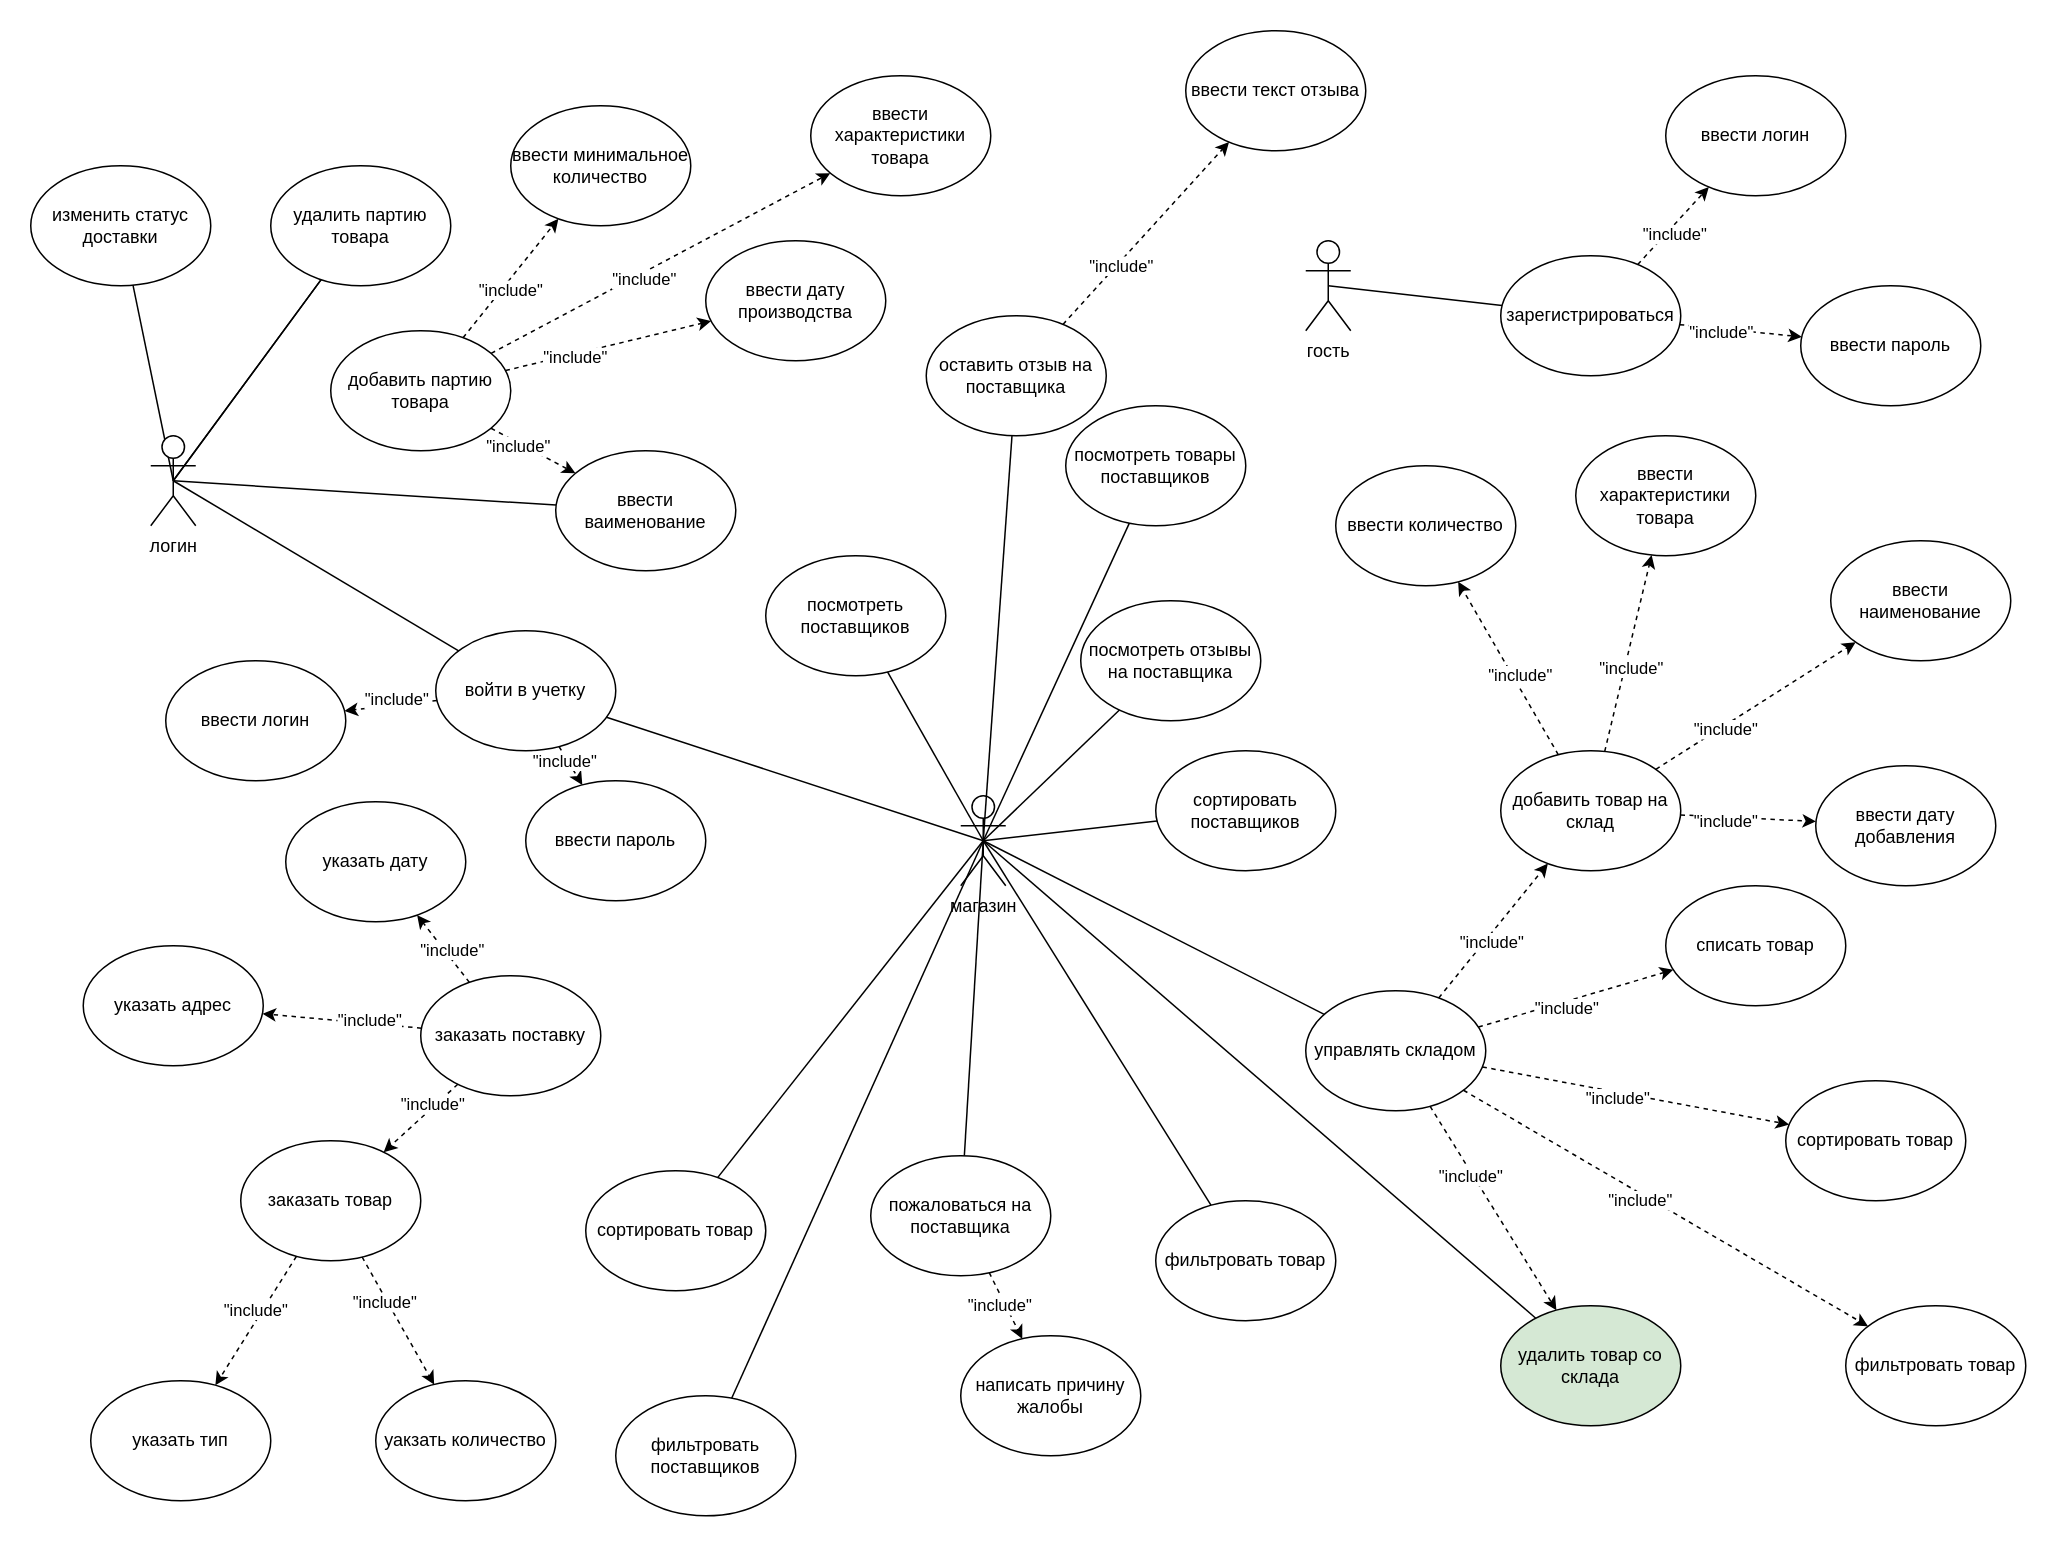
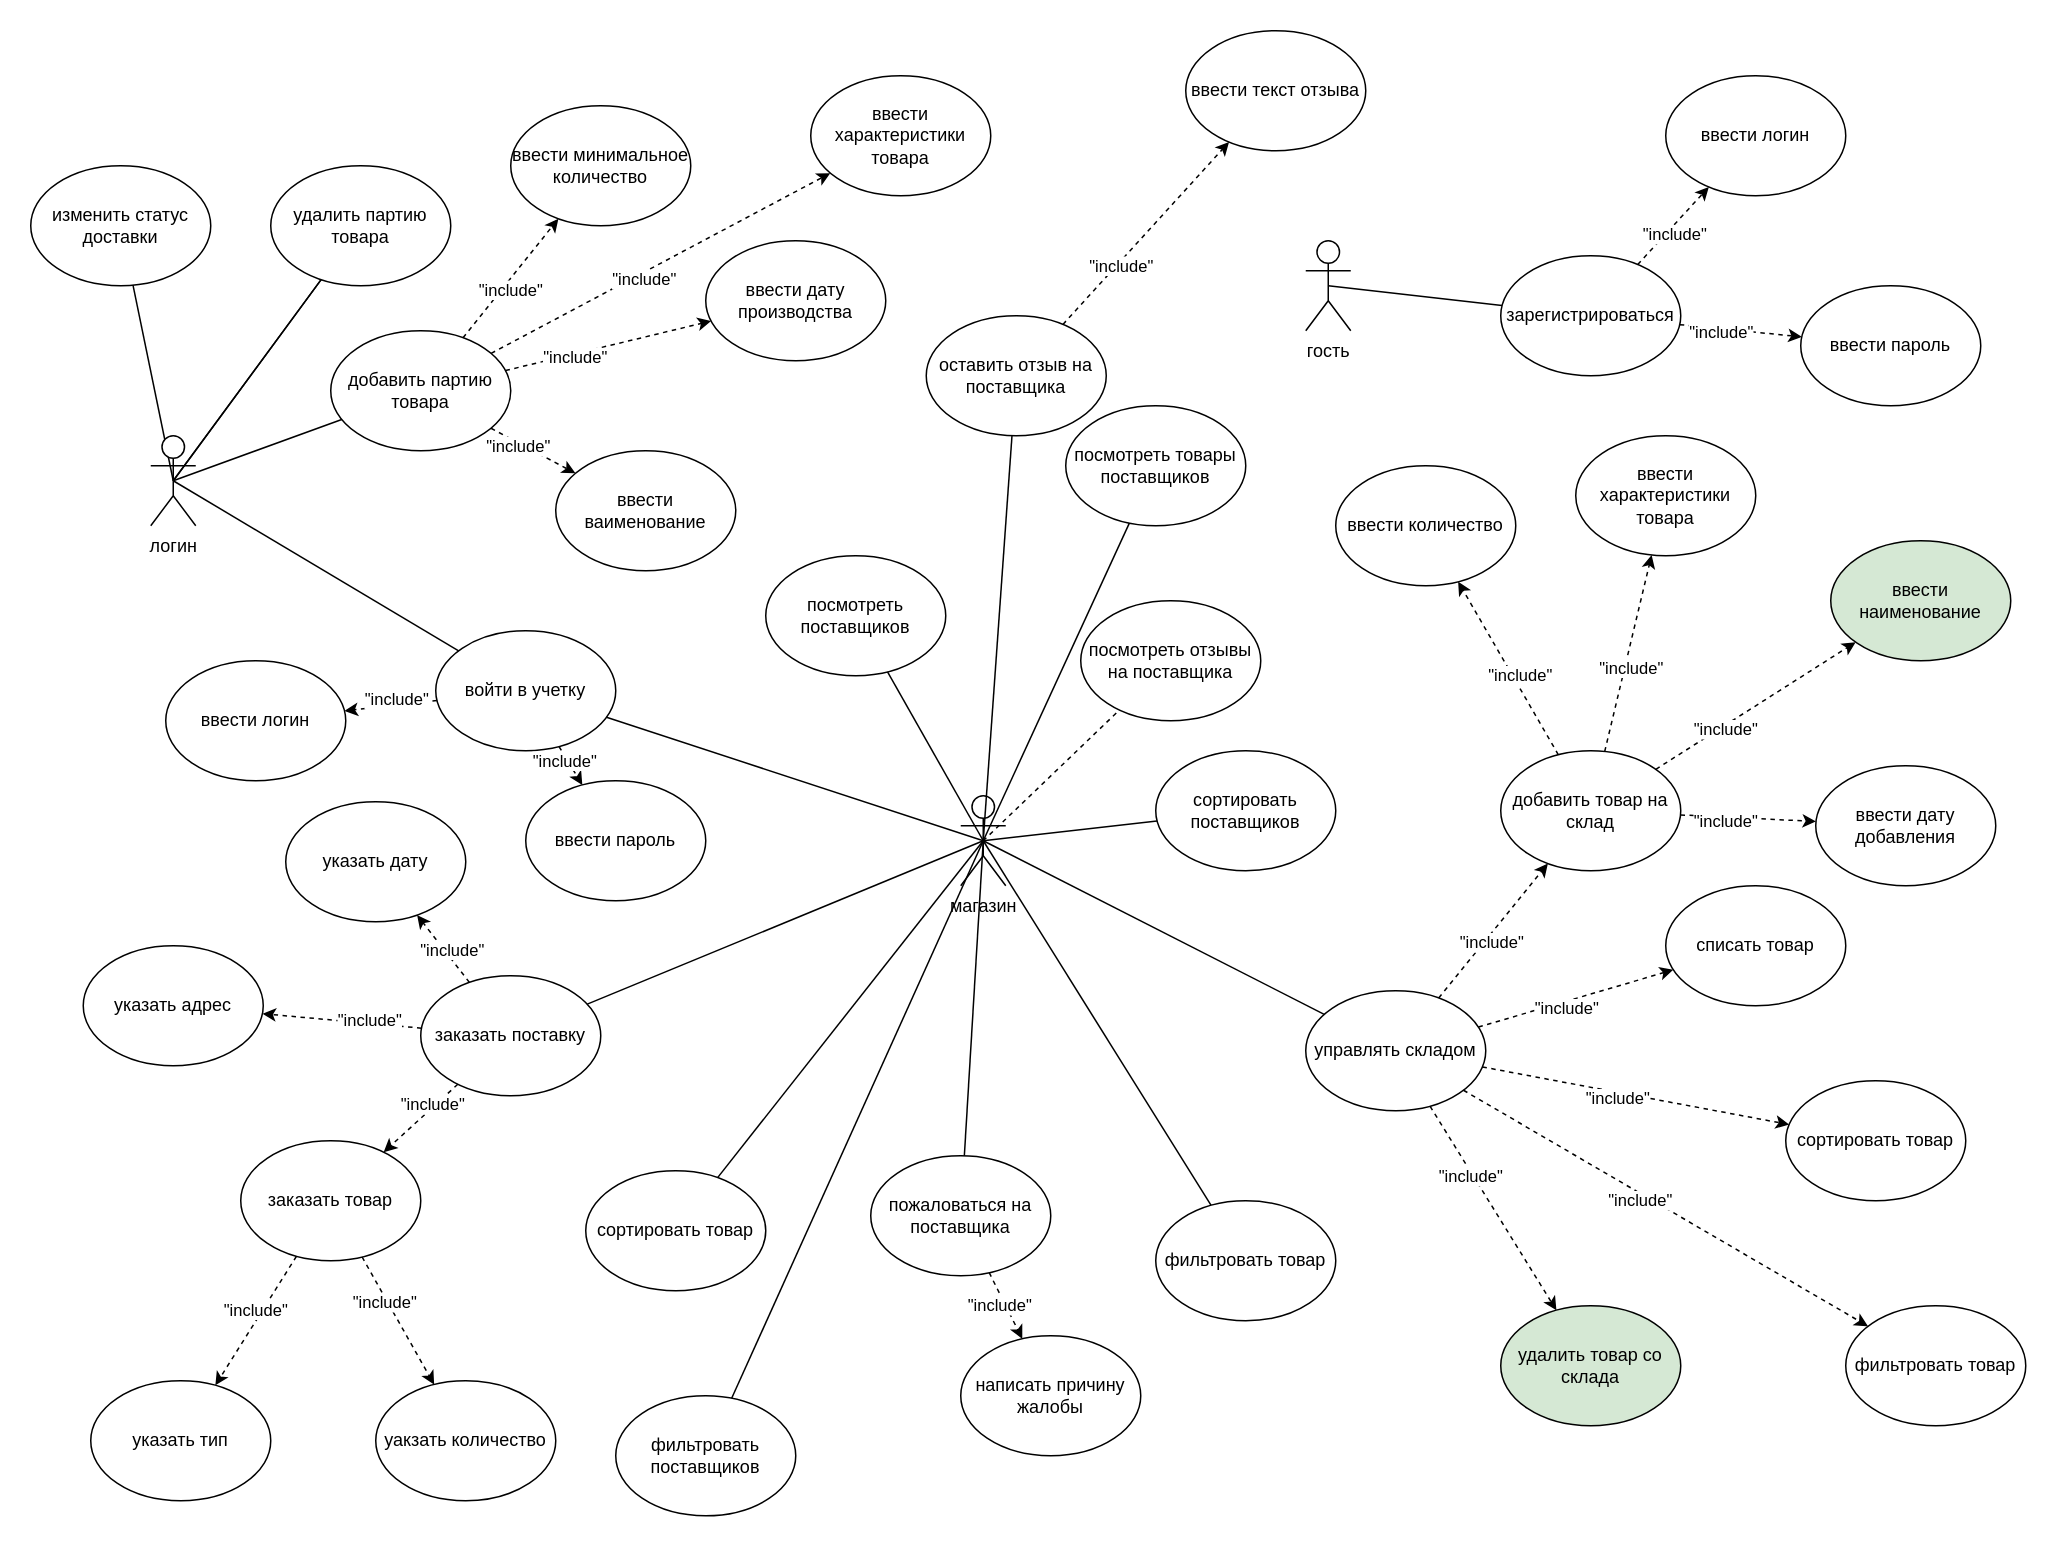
edge "логин" -- "ввести ваименование": now "логин" -- "добавить партию товара"
node "ввести наименование": fillcolor #ffffff -> #d5e8d4
edge "посмотреть отзывы на поставщика" -- "магазин": style solid -> dashed
edge "магазин" -- "удалить товар со склада": now "магазин" -- "заказать поставку"
